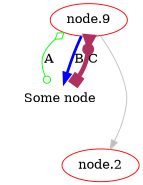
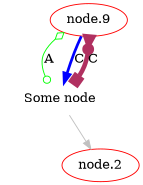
edge "node.9" -> "Some node": label "B" -> "C"
edge "node.9" -> "node.2": now "Some node" -> "node.2"
